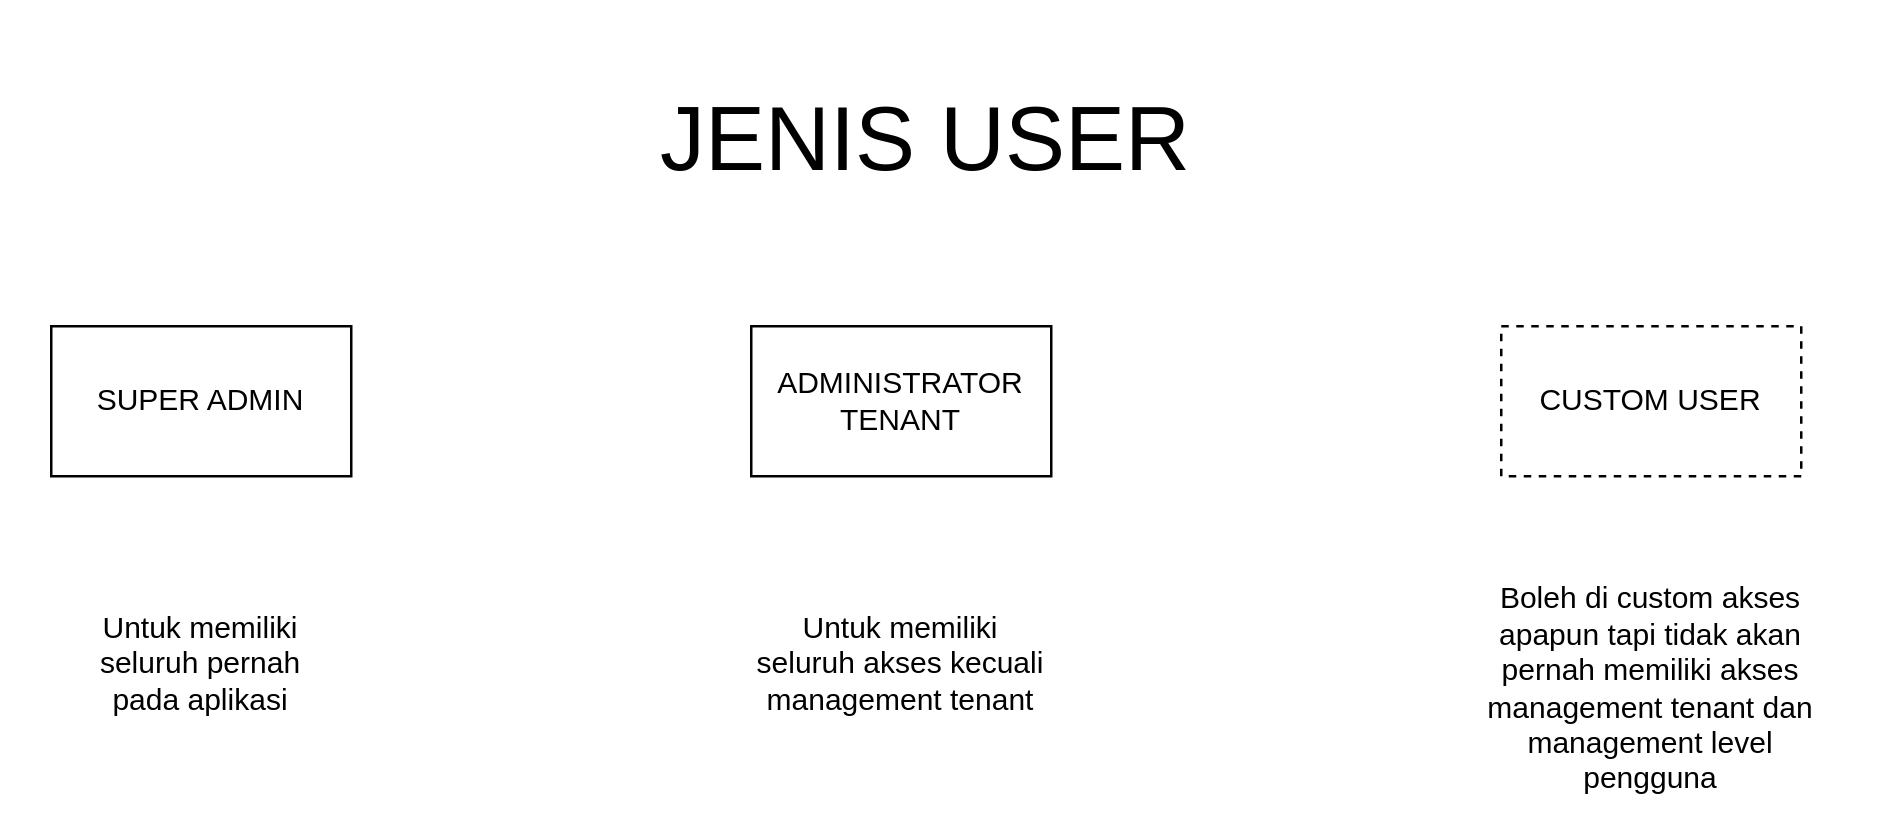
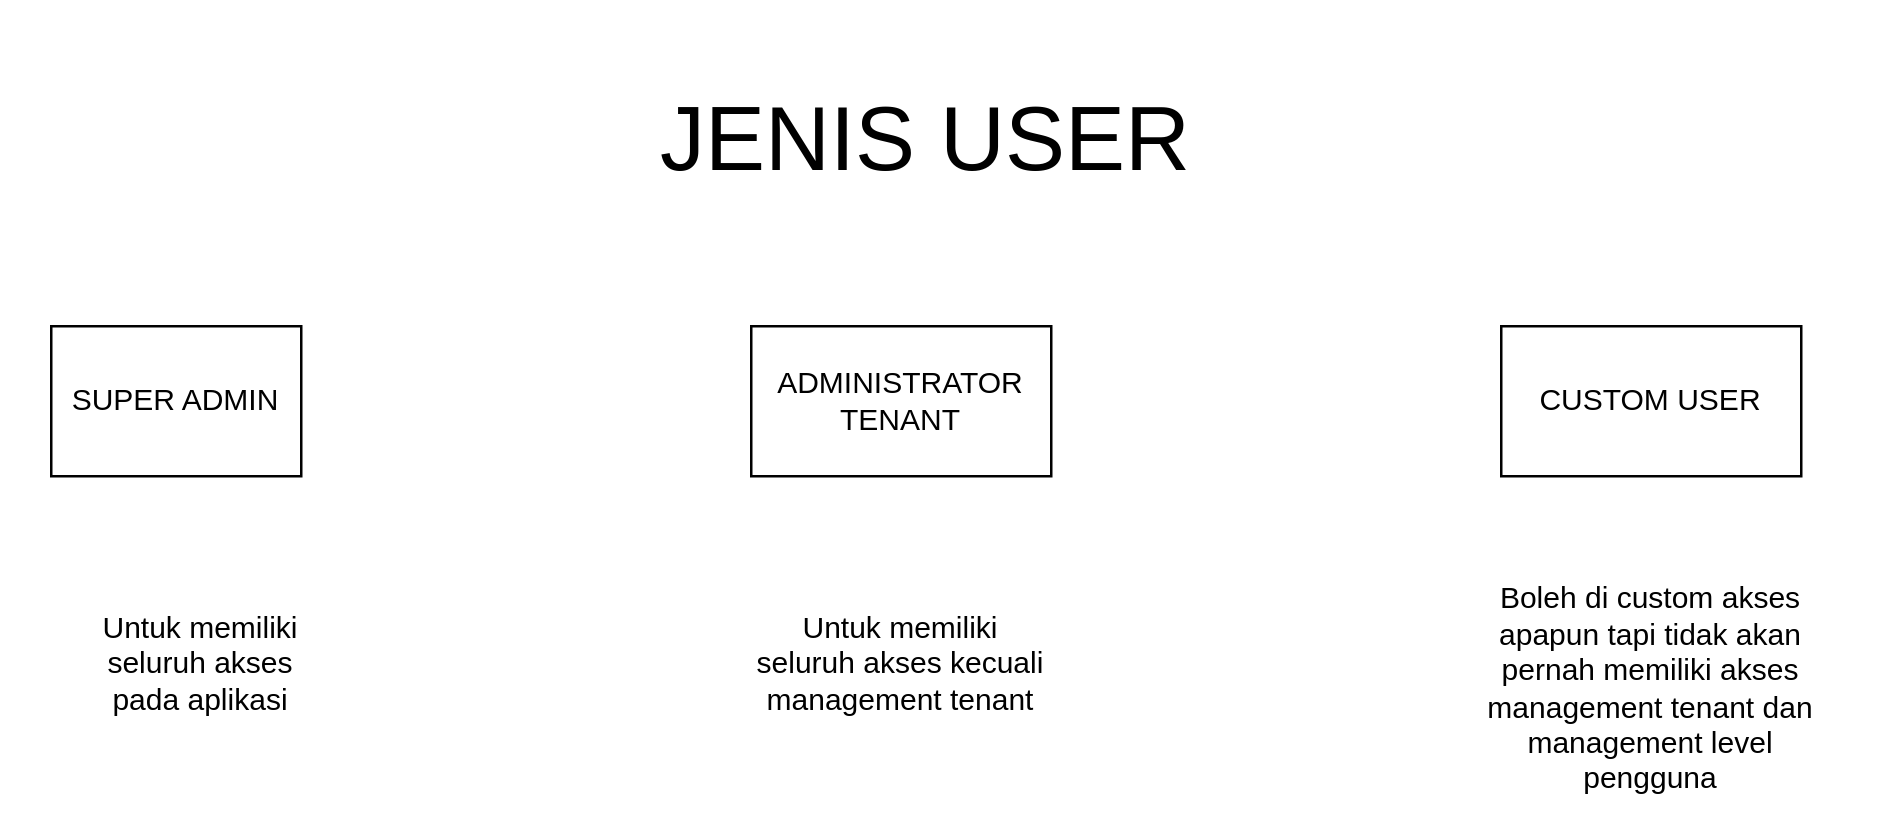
node "SUPER ADMIN": size 300x150 -> 250x150
node "CUSTOM USER": style dashed -> solid
node "Untuk memiliki seluruh pernah pada aplikasi": label "Untuk memiliki seluruh pernah pada aplikasi" -> "Untuk memiliki seluruh akses pada aplikasi"
